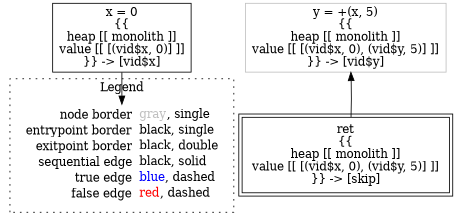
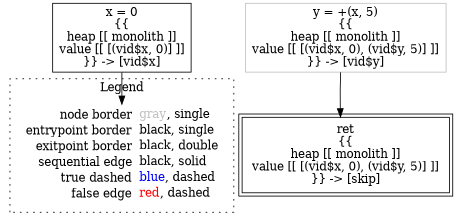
edge "ret" -> "y = +(x, 5)": reversed
node "node border": text "true edge" -> "true dashed"
